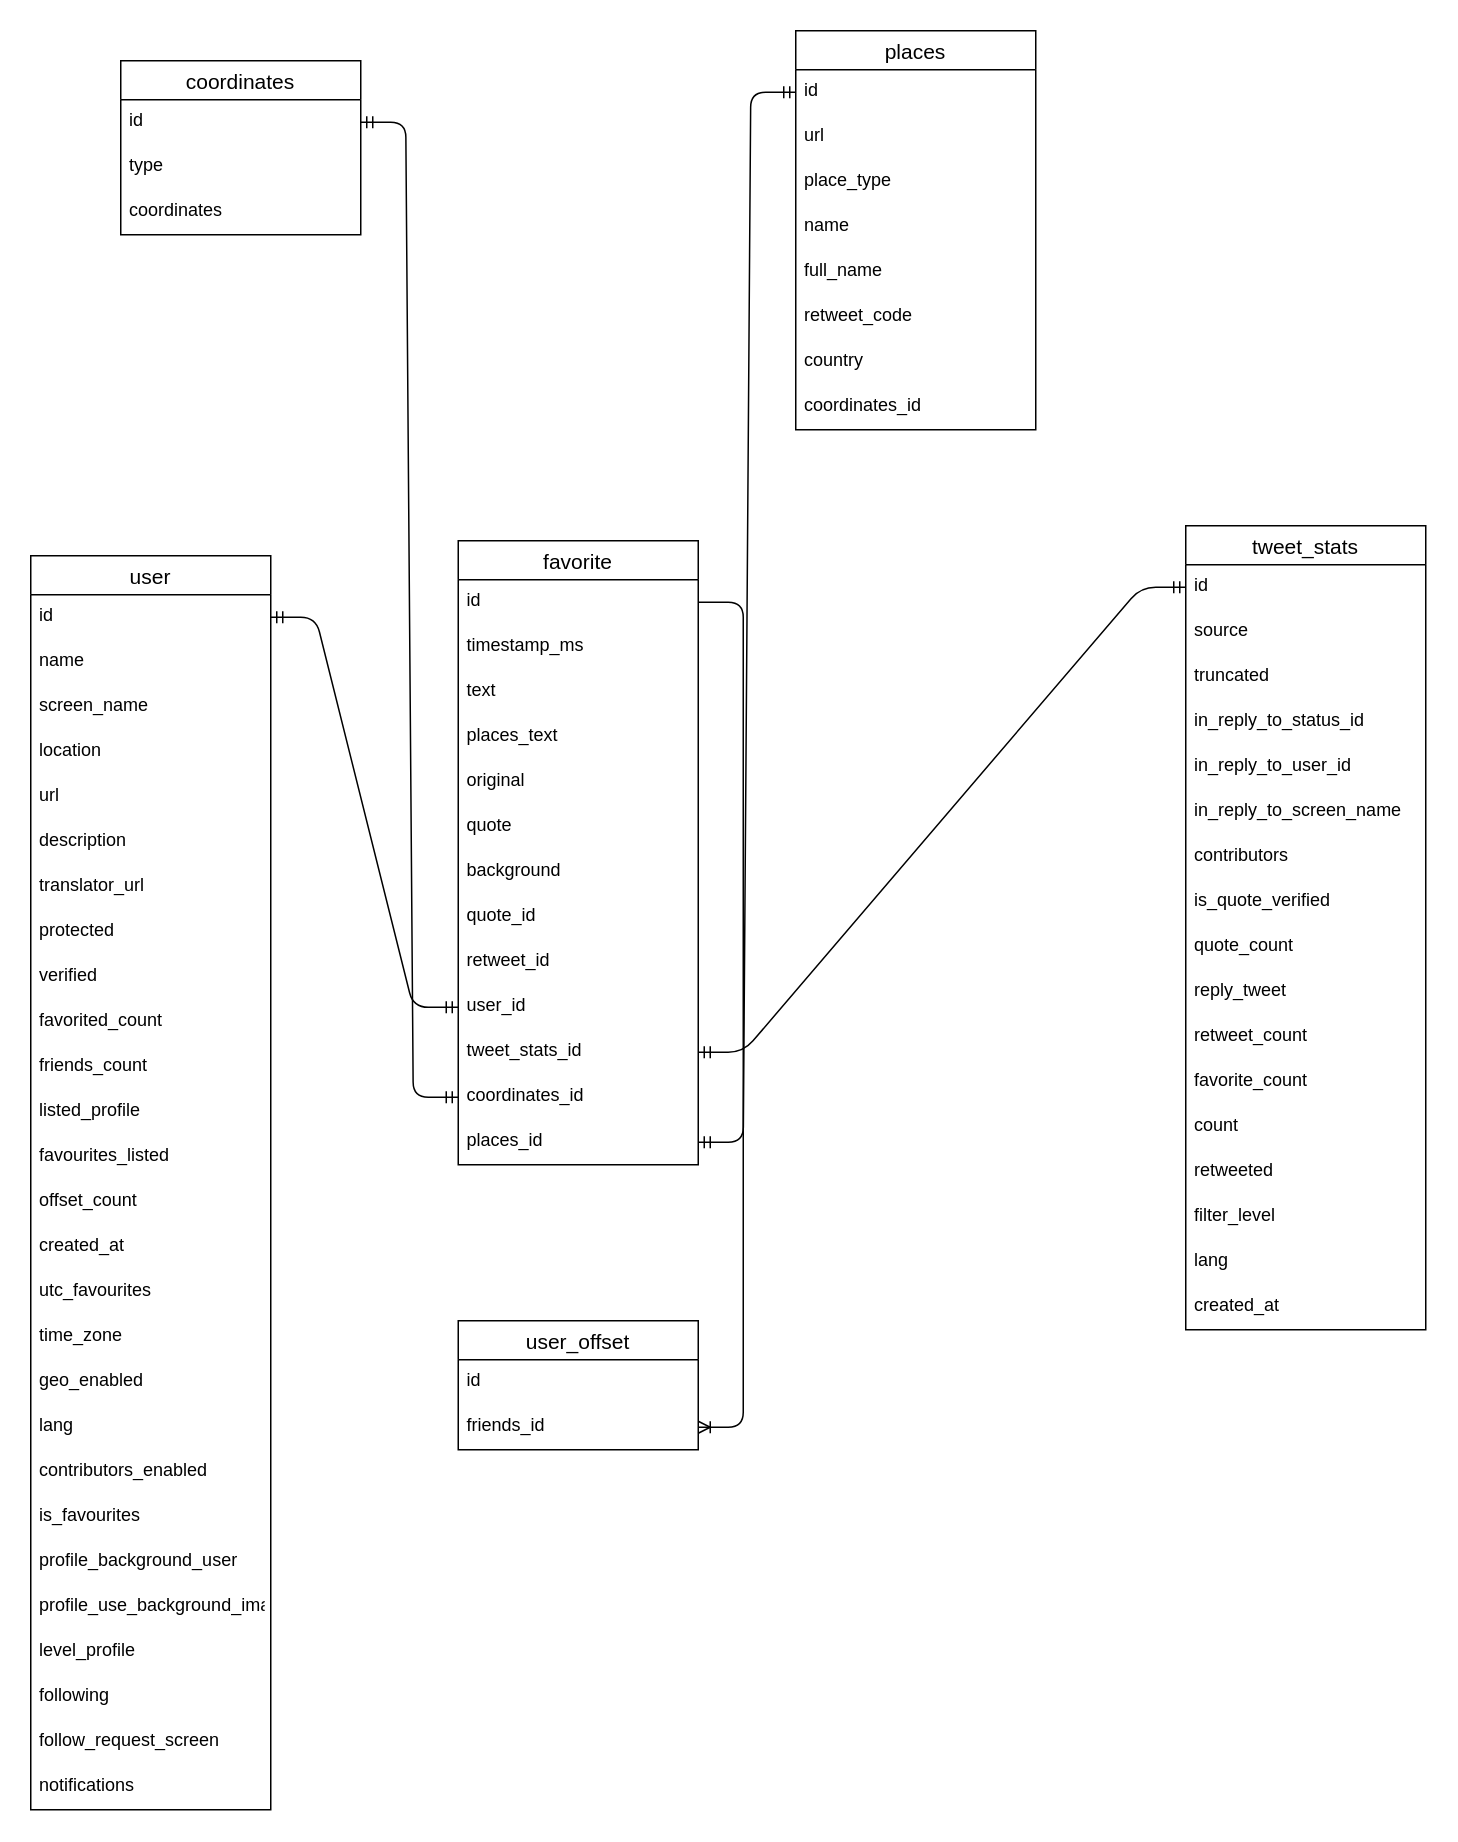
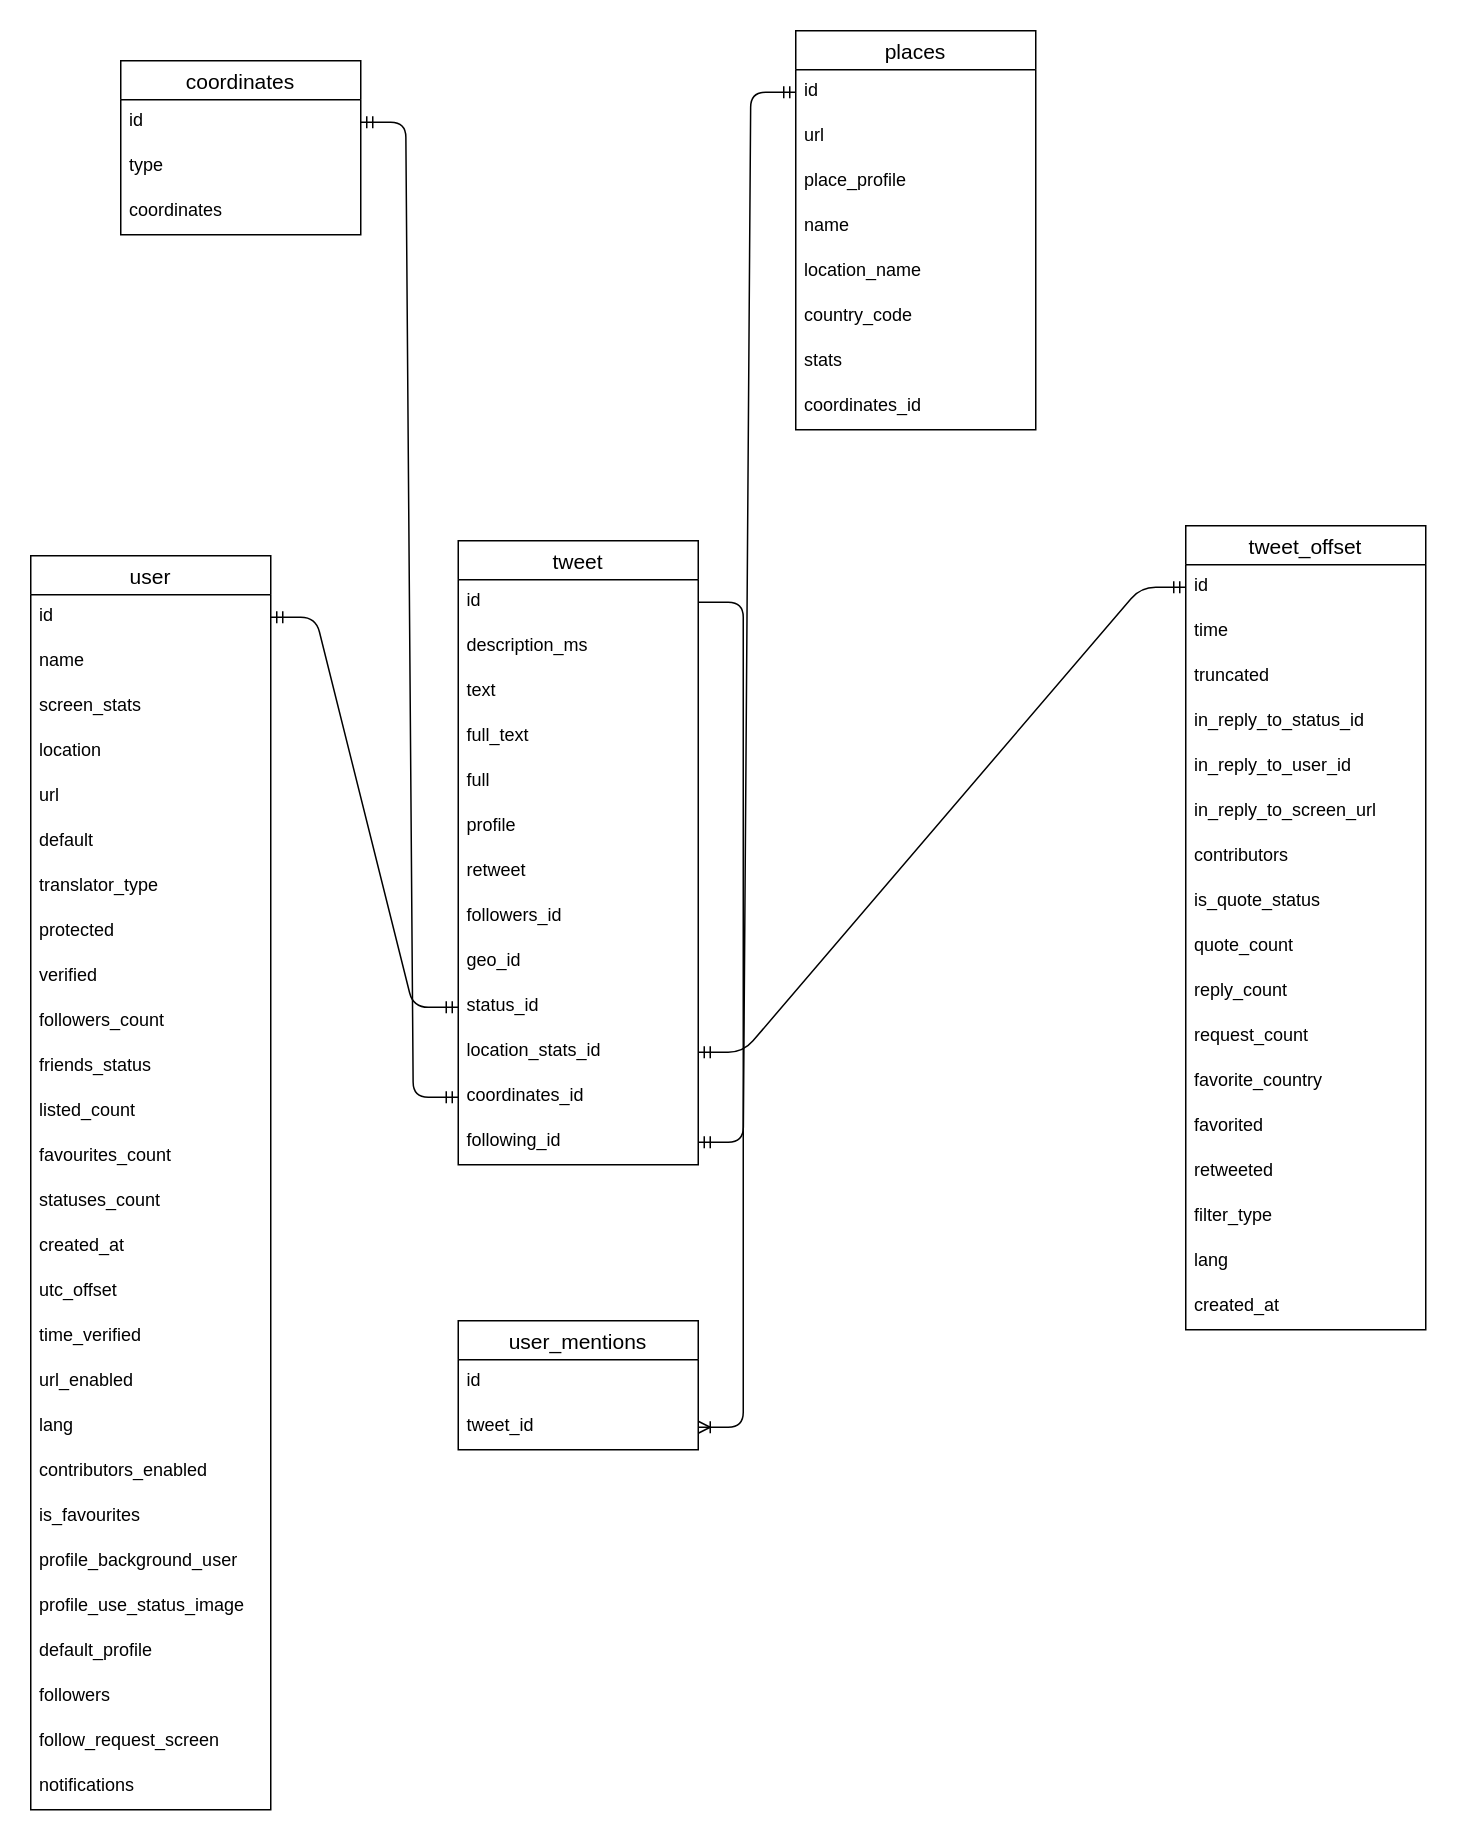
node "place_type": label "place_type" -> "place_profile"
node "full_name": label "full_name" -> "location_name"
node "retweet_code": label "retweet_code" -> "country_code"
node "country": label "country" -> "stats"
node "tweet_stats": label "tweet_stats" -> "tweet_offset"
node "favorite": label "favorite" -> "tweet"
node "source": label "source" -> "time"
node "timestamp_ms": label "timestamp_ms" -> "description_ms"
node "screen_name": label "screen_name" -> "screen_stats"
node "places_text": label "places_text" -> "full_text"
node "original": label "original" -> "full"
node "in_reply_to_screen_name": label "in_reply_to_screen_name" -> "in_reply_to_screen_url"
node "quote": label "quote" -> "profile"
node "description": label "description" -> "default"
node "background": label "background" -> "retweet"
node "translator_url": label "translator_url" -> "translator_type"
node "is_quote_verified": label "is_quote_verified" -> "is_quote_status"
node "quote_id": label "quote_id" -> "followers_id"
node "retweet_id": label "retweet_id" -> "geo_id"
node "reply_tweet": label "reply_tweet" -> "reply_count"
node "user_id": label "user_id" -> "status_id"
node "favorited_count": label "favorited_count" -> "followers_count"
node "retweet_count": label "retweet_count" -> "request_count"
node "tweet_stats_id": label "tweet_stats_id" -> "location_stats_id"
node "friends_count": label "friends_count" -> "friends_status"
node "favorite_count": label "favorite_count" -> "favorite_country"
node "listed_profile": label "listed_profile" -> "listed_count"
node "count": label "count" -> "favorited"
node "places_id": label "places_id" -> "following_id"
node "favourites_listed": label "favourites_listed" -> "favourites_count"
node "offset_count": label "offset_count" -> "statuses_count"
node "filter_level": label "filter_level" -> "filter_type"
node "utc_favourites": label "utc_favourites" -> "utc_offset"
node "time_zone": label "time_zone" -> "time_verified"
node "user_offset": label "user_offset" -> "user_mentions"
node "geo_enabled": label "geo_enabled" -> "url_enabled"
node "friends_id": label "friends_id" -> "tweet_id"
node "profile_use_background_image": label "profile_use_background_image" -> "profile_use_status_image"
node "level_profile": label "level_profile" -> "default_profile"
node "following": label "following" -> "followers"
